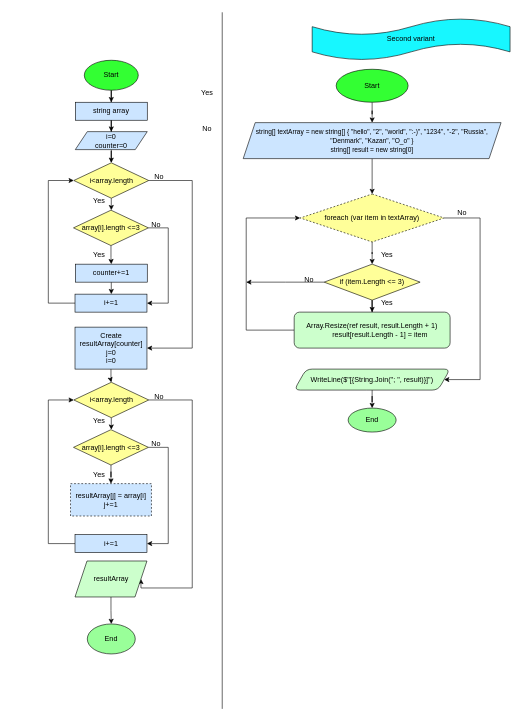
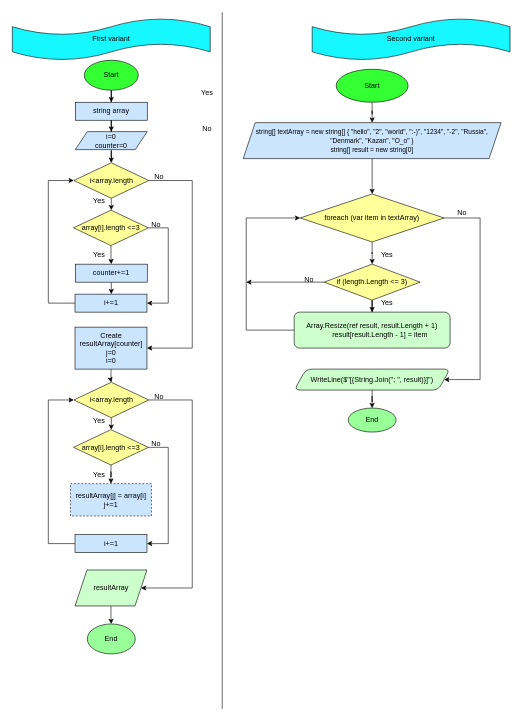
node "First variant": added
node "foreach (var item in textArray)": style dashed -> solid
node "if (item.Length <= 3)": label "if (item.Length <= 3)" -> "if (length.Length <= 3)"
node "resultArray": moved (111, 579) -> (111, 588)
